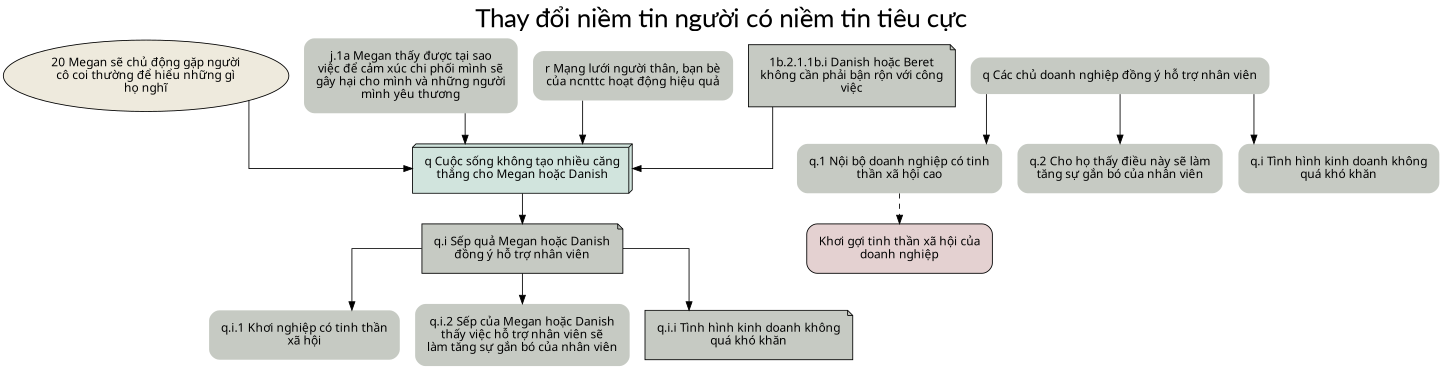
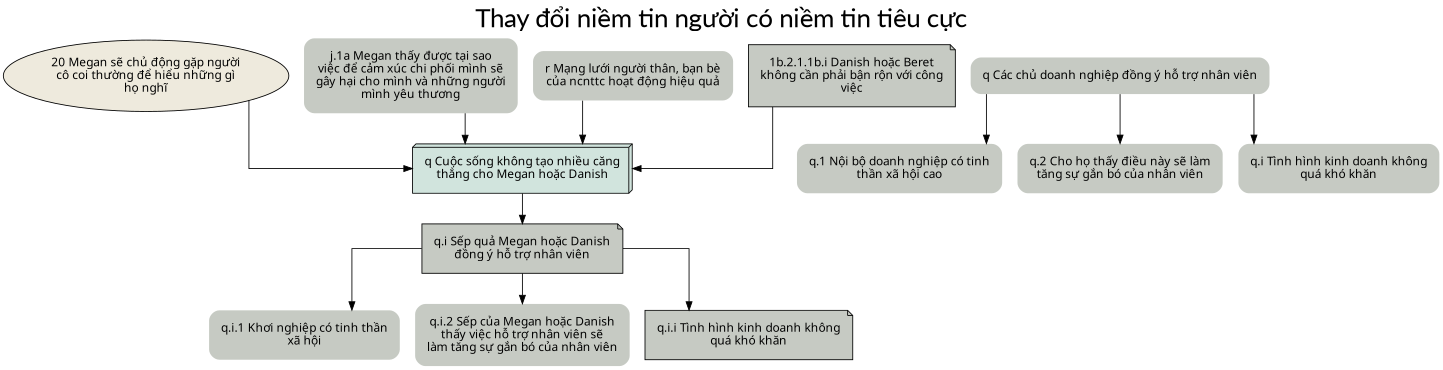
node "Khơi gợi tinh thần xã hội của doanh nghiệp": removed
